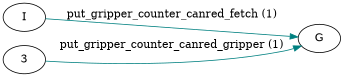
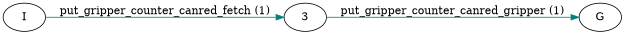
edge "I" -> "G": now "I" -> "3"
